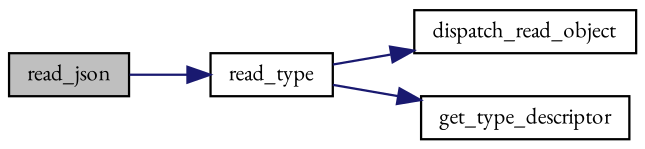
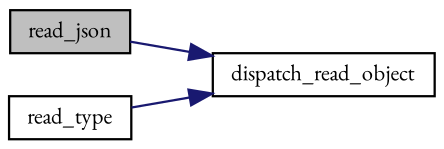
edge "read_json" -> "read_type": now "read_json" -> "dispatch_read_object"
node "get_type_descriptor": removed
